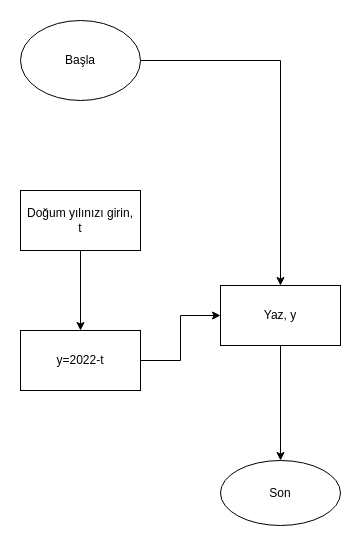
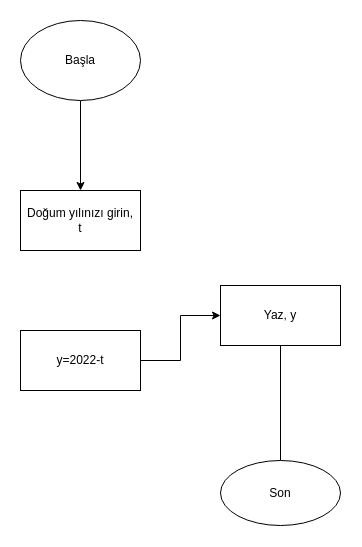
edge "Başla" -> "Yaz, y": now "Başla" -> "Doğum yılınızı girin, t"
edge "Doğum yılınızı girin, t" -> "y=2022-t": removed
edge "Yaz, y" -> "Son": arrowhead classic -> none
